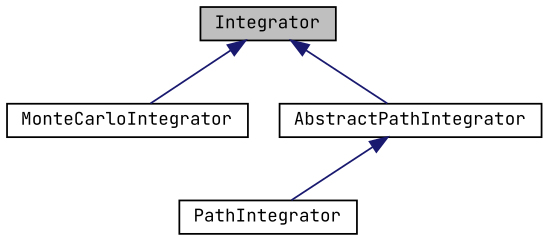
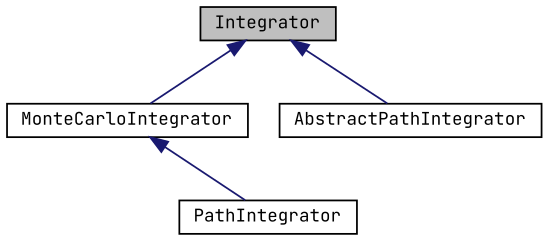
edge "PathIntegrator" -> "AbstractPathIntegrator": now "PathIntegrator" -> "MonteCarloIntegrator"
